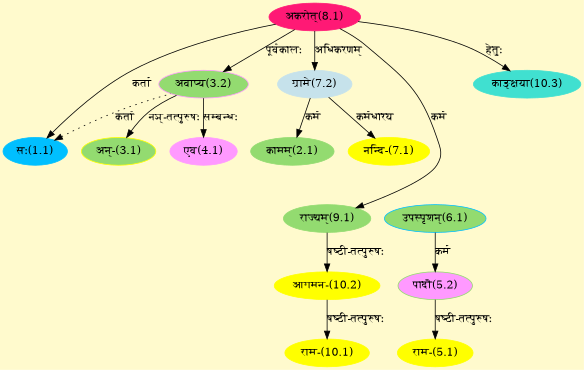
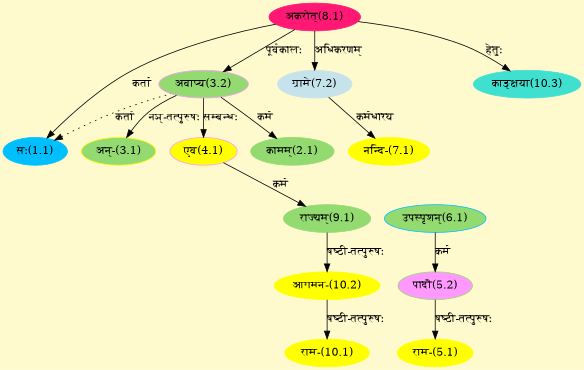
edge "ग्रामे(7.2)" -> "कामम्(2.1)": now "अवाप्य(3.2)" -> "कामम्(2.1)"
edge "अकरोत्(8.1)" -> "राज्यम्(9.1)": now "एव(4.1)" -> "राज्यम्(9.1)"
node "एव(4.1)": fillcolor #ff99ff -> #ffff00
